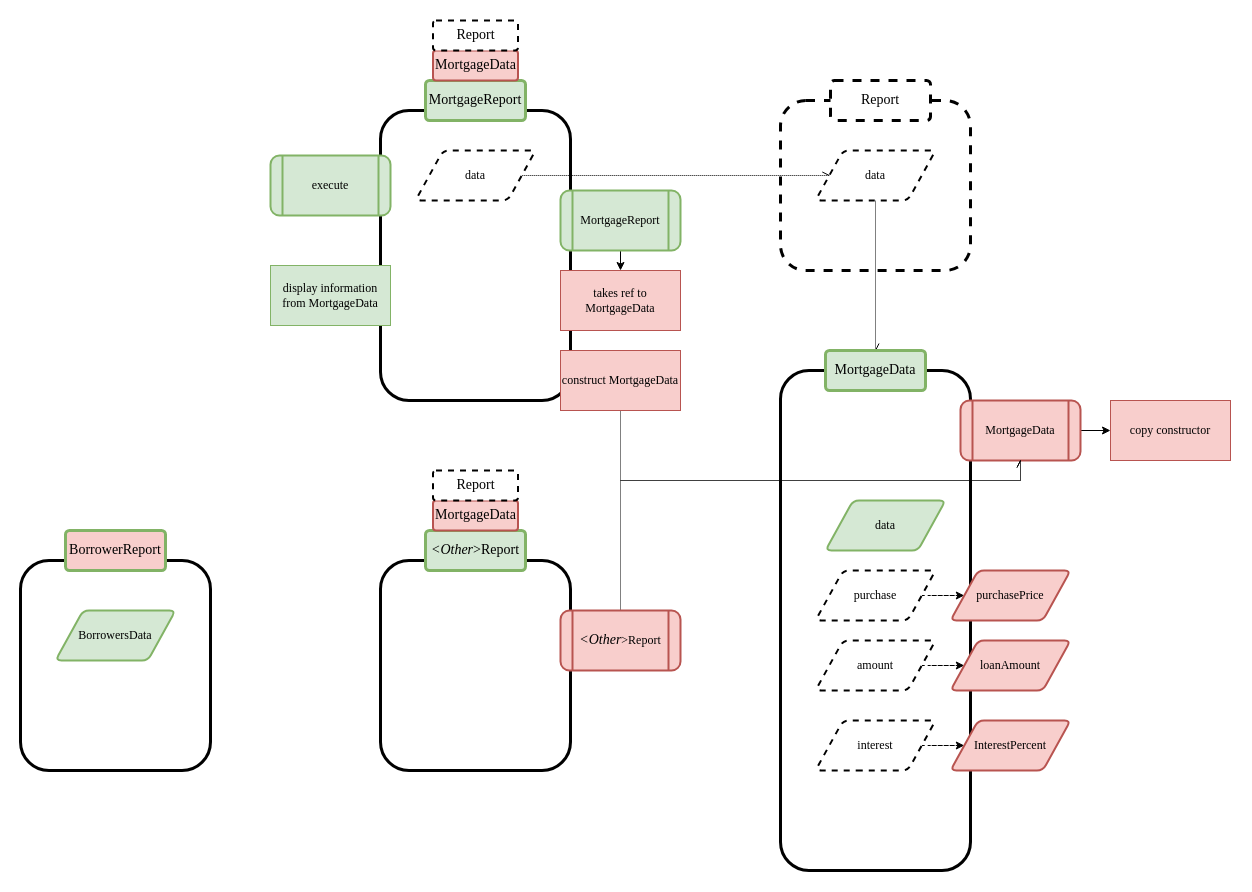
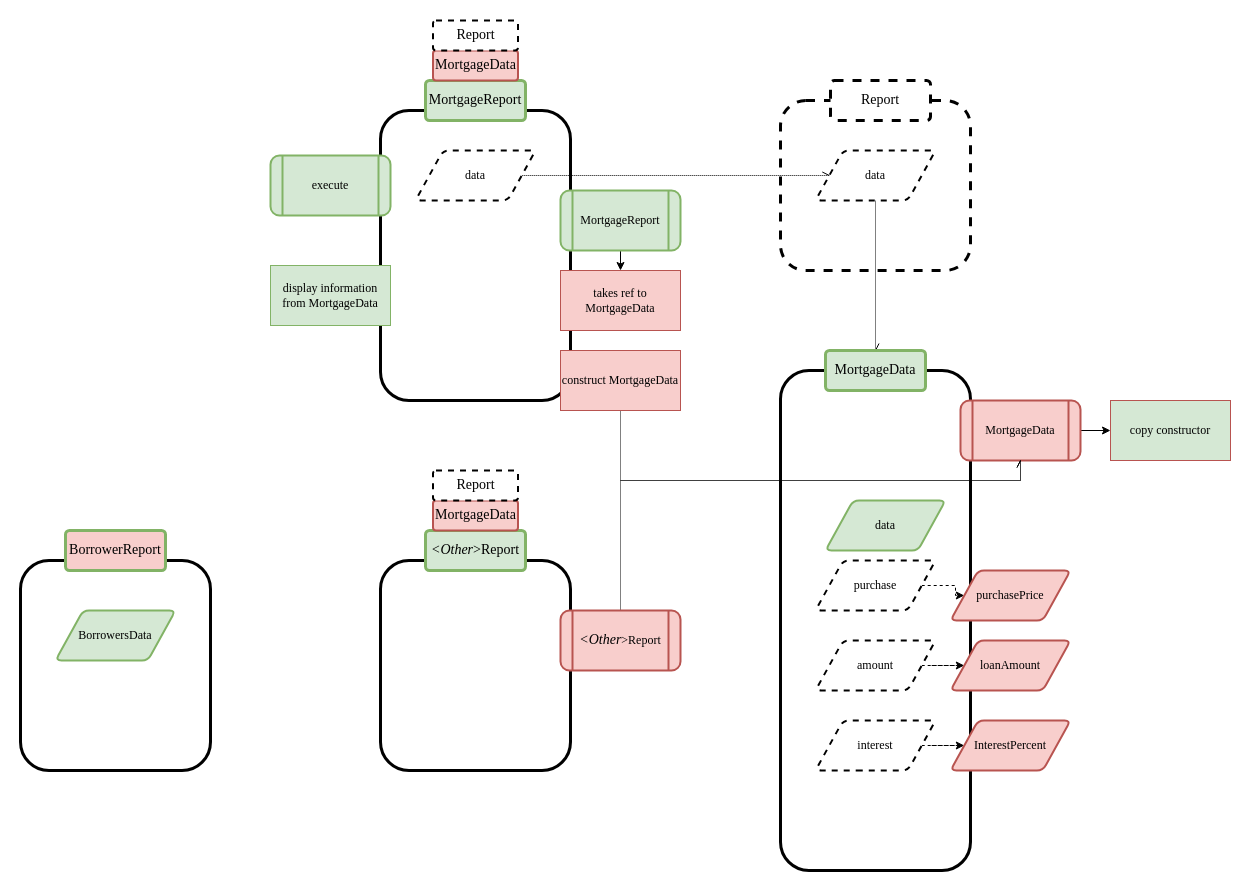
node "copy constructor": fillcolor #f8cecc -> #d5e8d4
node "purchase": moved (876, 596) -> (876, 586)
